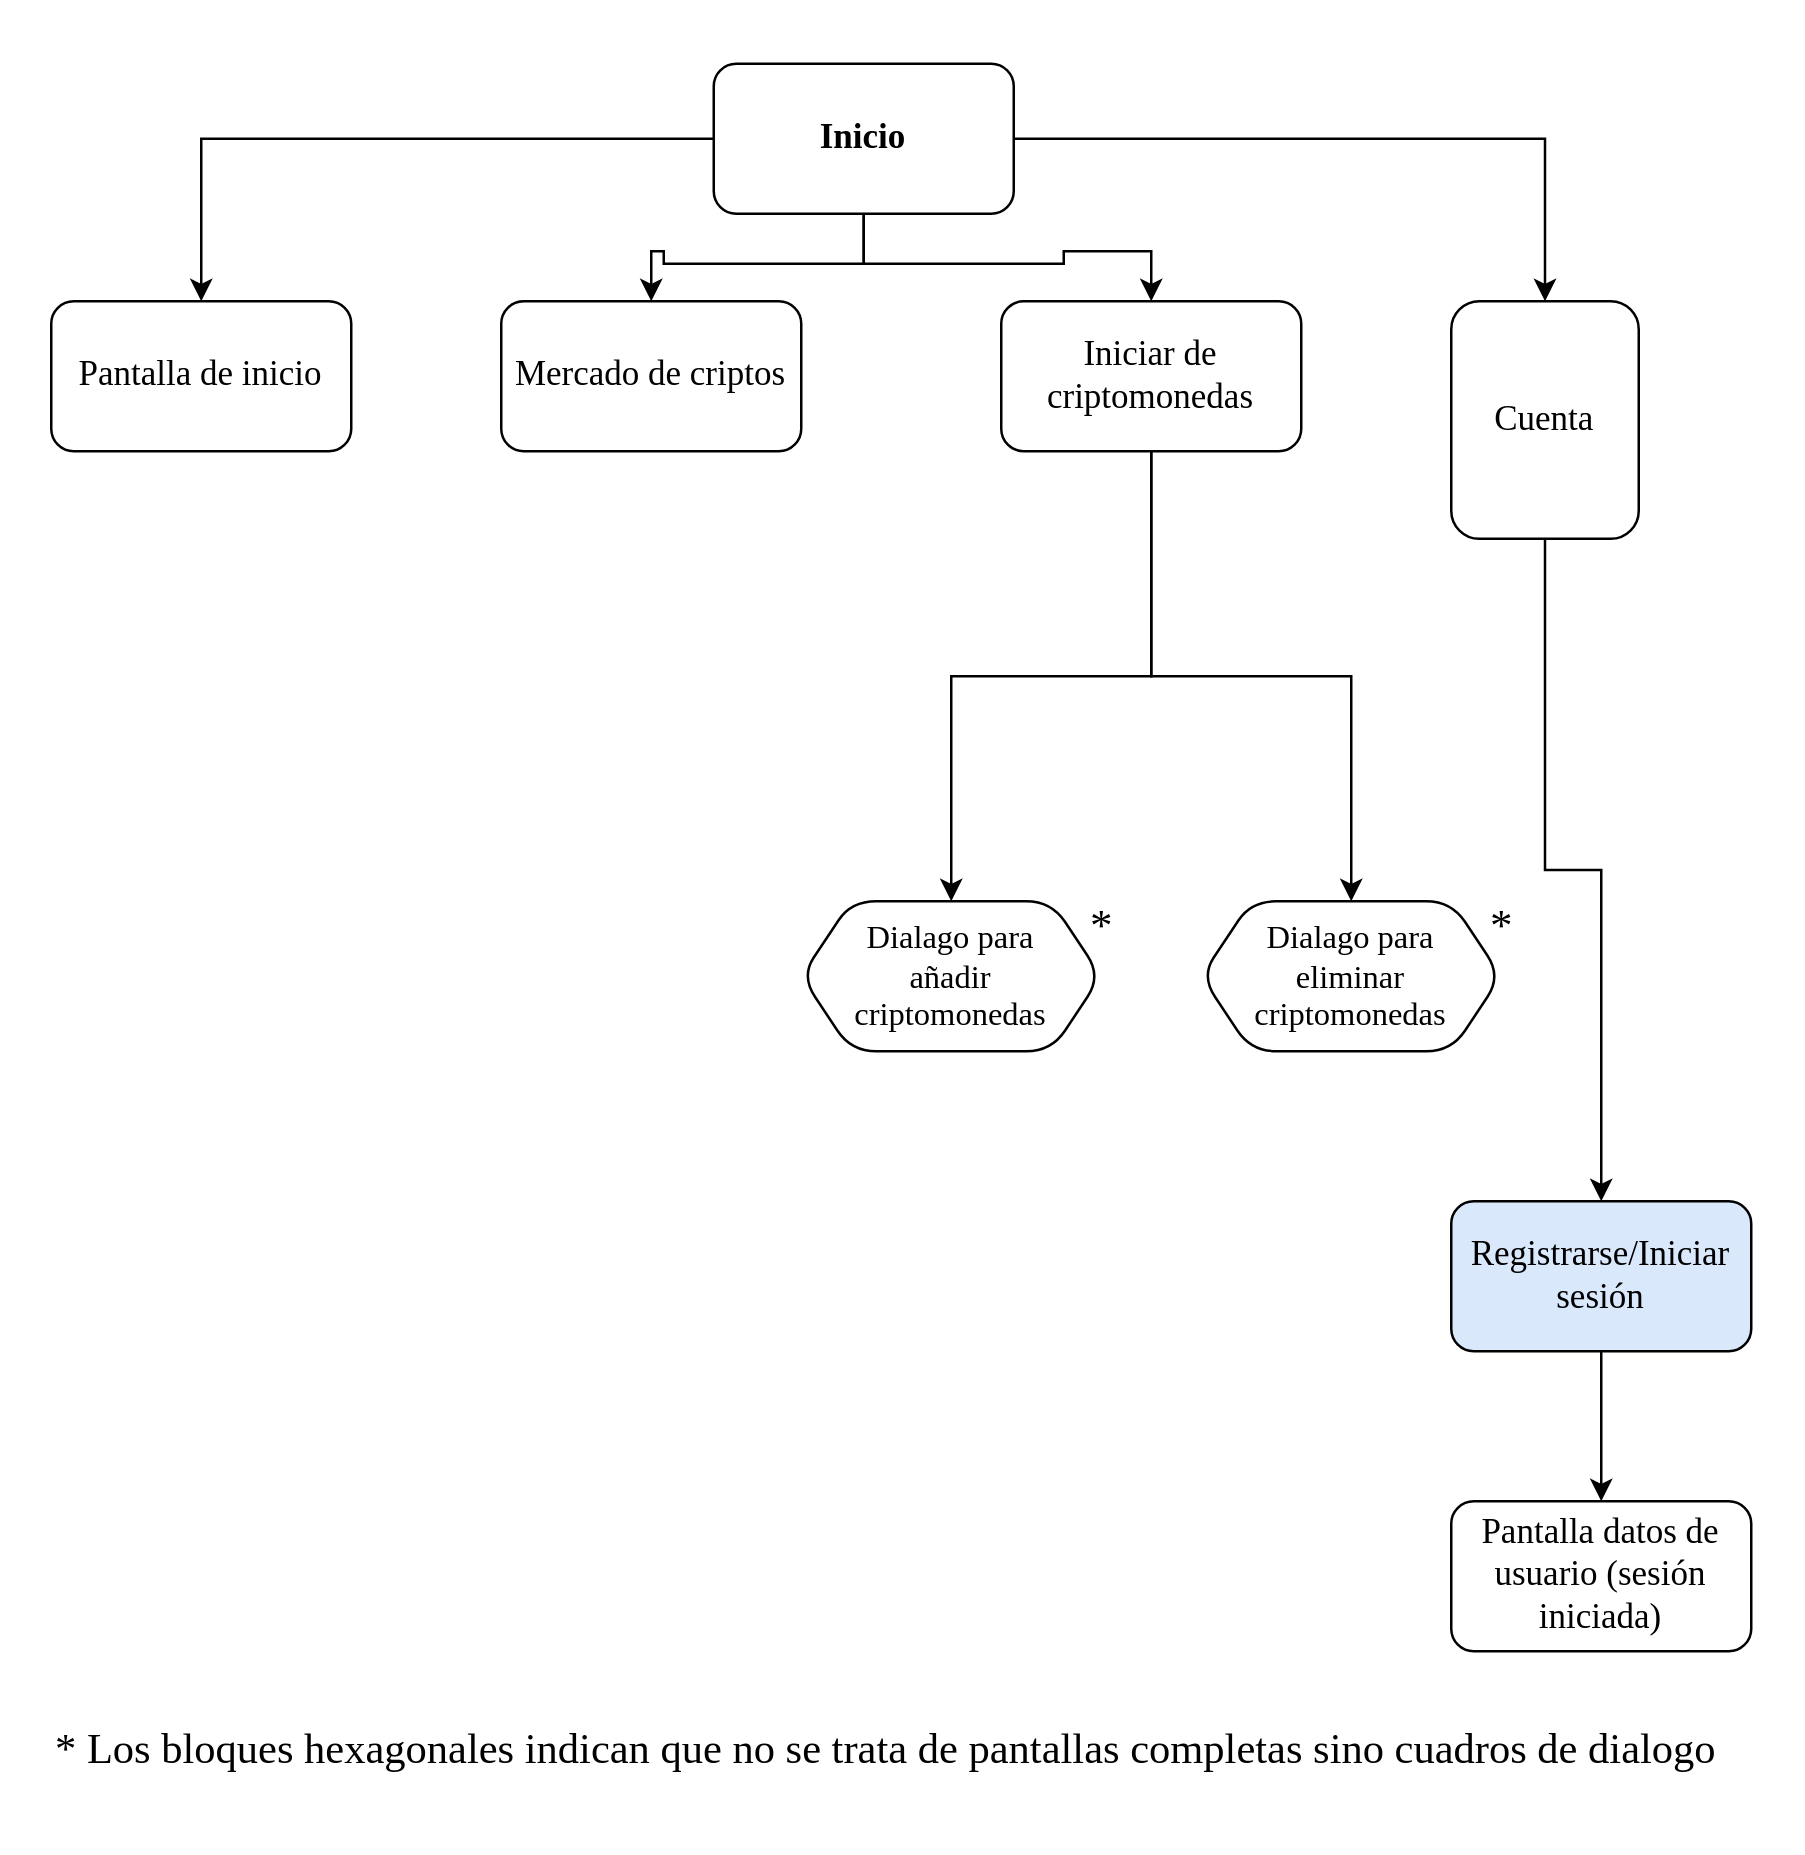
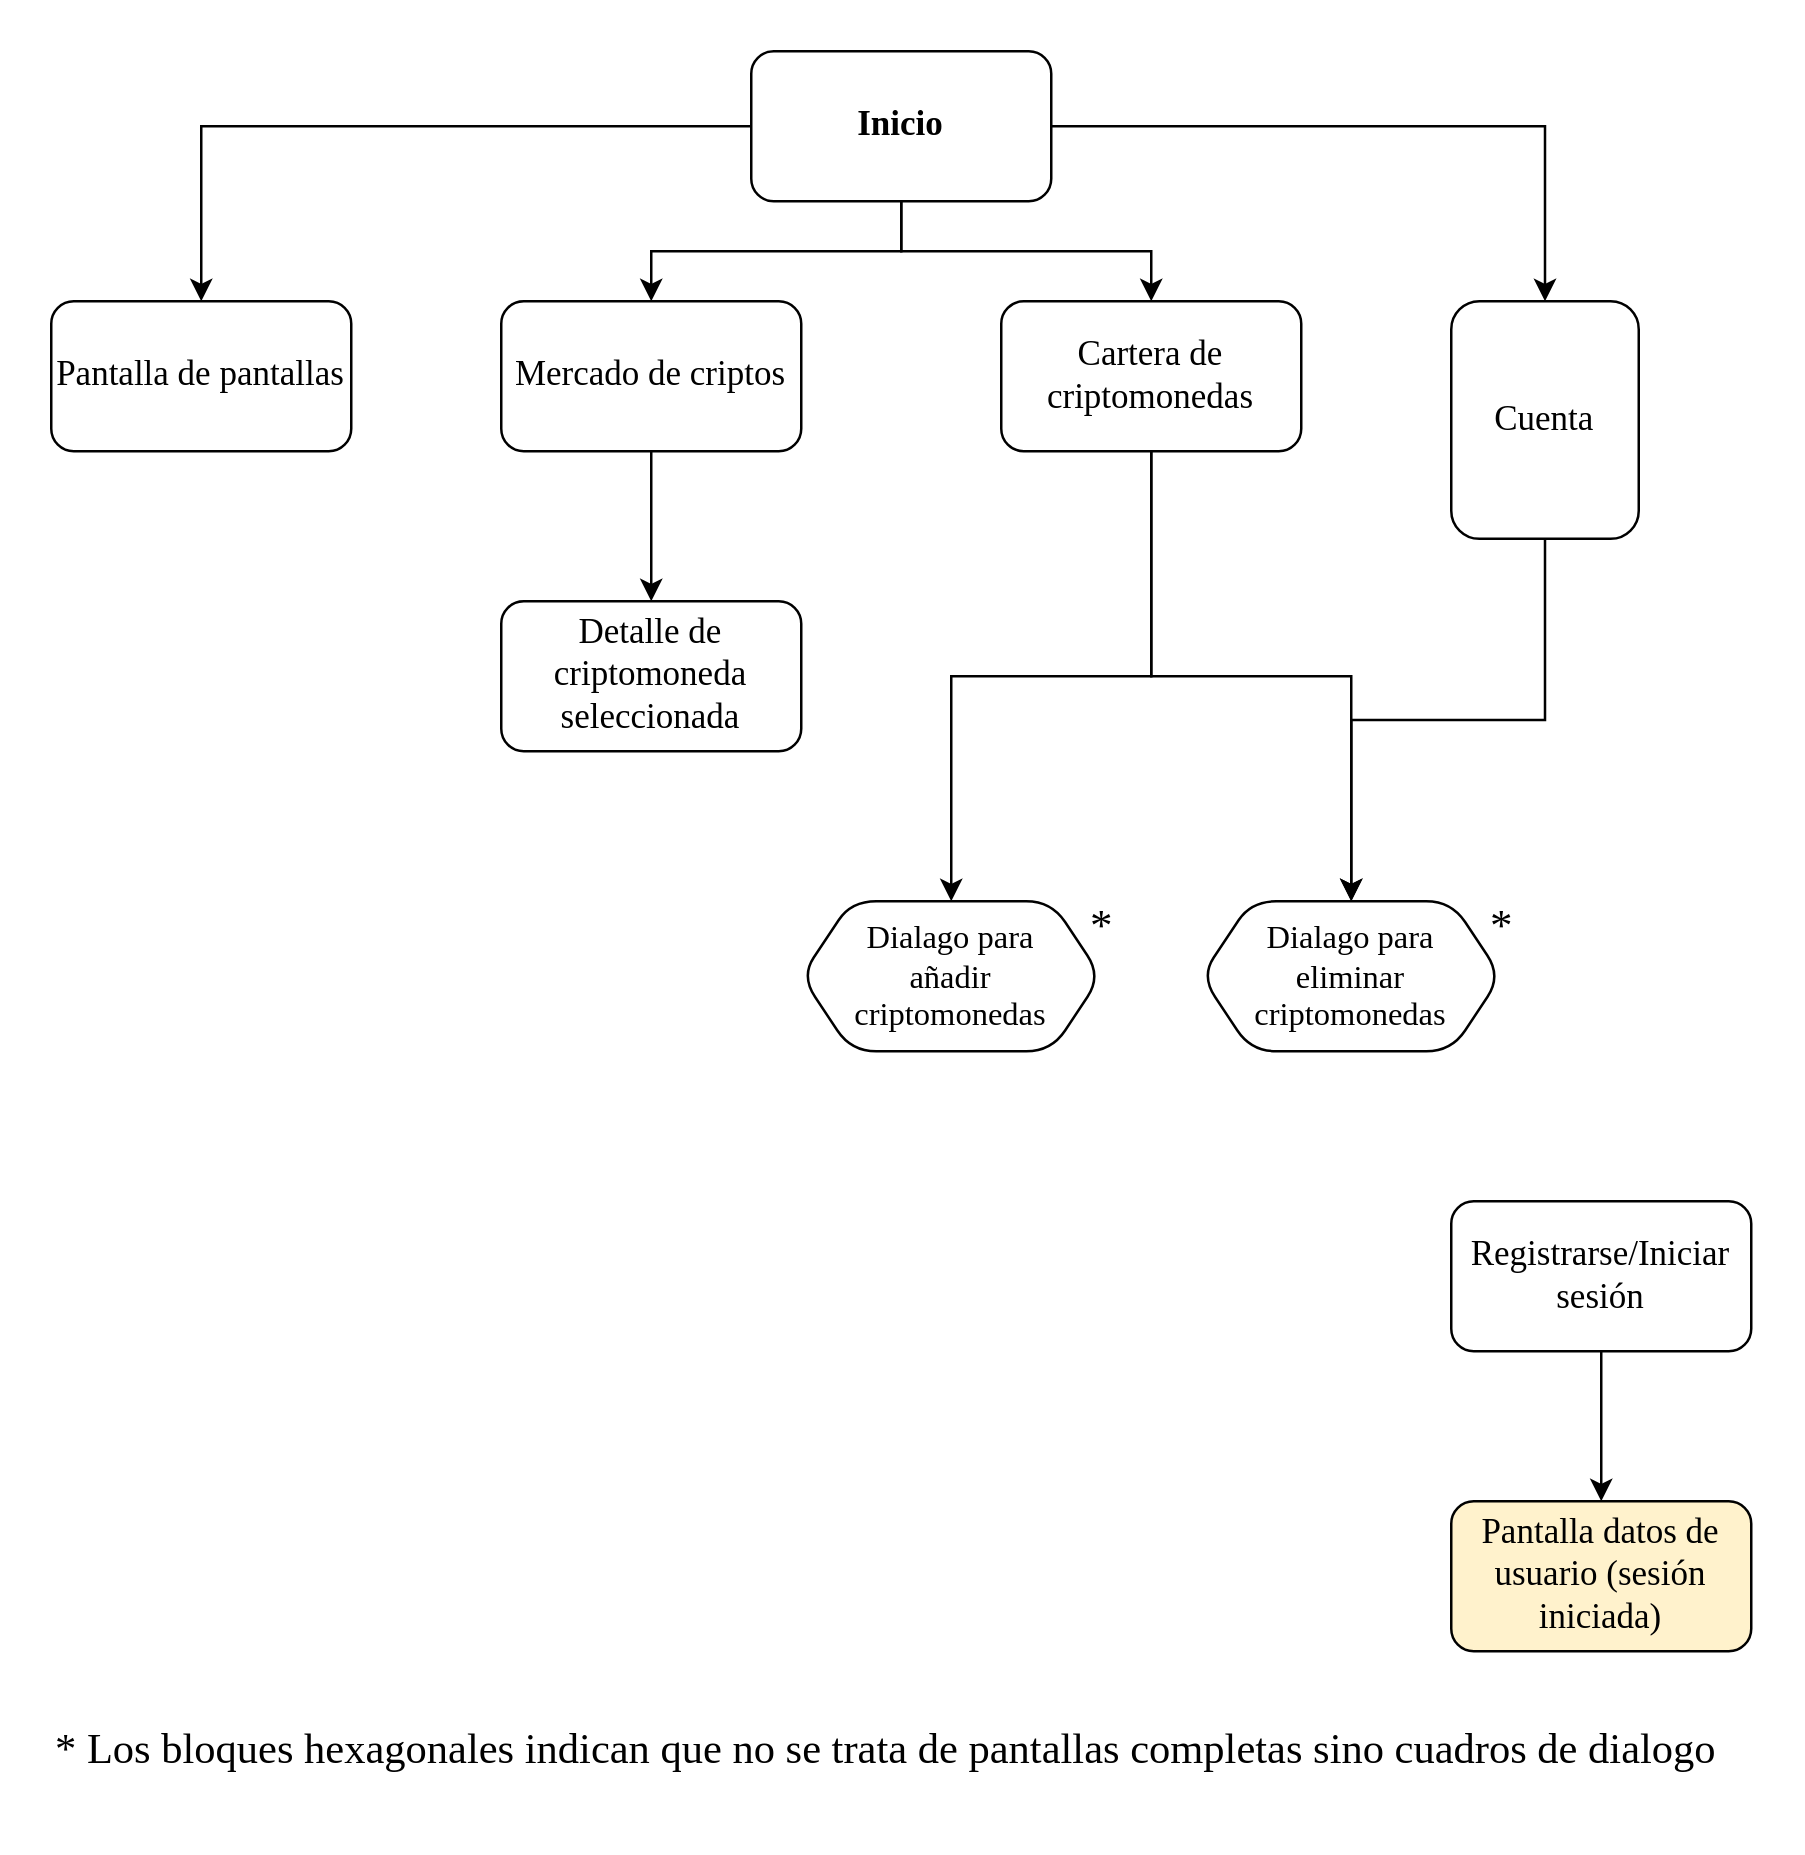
node "Inicio": moved (864, 139) -> (901, 126)
node "Pantalla de inicio": label "Pantalla de inicio" -> "Pantalla de pantallas"
node "Iniciar de criptomonedas": label "Iniciar de criptomonedas" -> "Cartera de criptomonedas"
edge "Mercado de criptos" -> "Detalle de criptomoneda seleccionada": added
node "Detalle de criptomoneda seleccionada": added
edge "Cuenta" -> "Registrarse/Iniciar sesión": now "Cuenta" -> "Dialago para eliminar criptomonedas"
node "Registrarse/Iniciar sesión": fillcolor #dae8fc -> #ffffff
node "Pantalla datos de usuario (sesión iniciada)": fillcolor #ffffff -> #fff2cc
